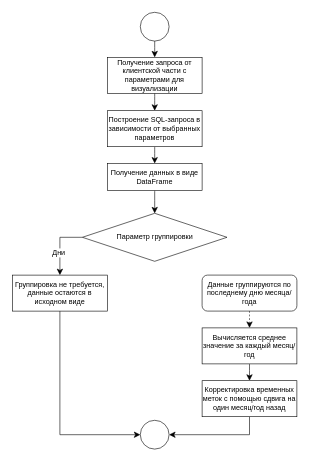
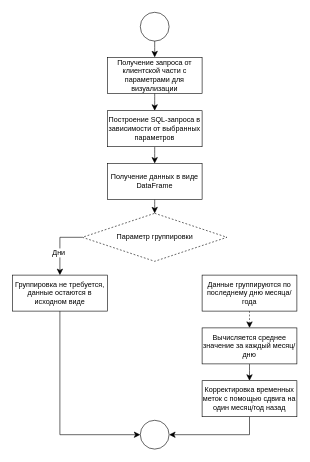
node "Получение данных в виде DataFrame": size 95x27 -> 95x36
node "Параметр группировки": style solid -> dashed
node "Данные группируются по последнему дню месяца/года": shape rounded rectangle -> rectangle
node "Вычисляется среднее значение за каждый месяц/год": label "Вычисляется среднее значение за каждый месяц/год" -> "Вычисляется среднее значение за каждый месяц/дню"
